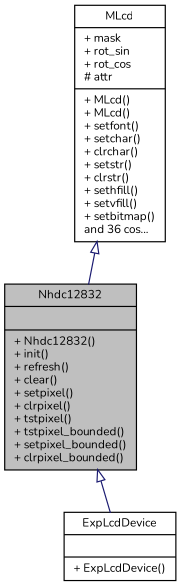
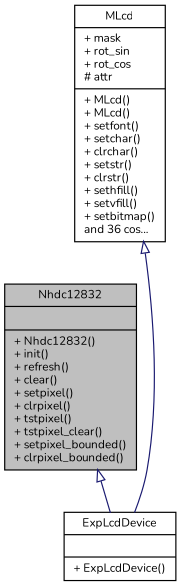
edge "Nhdc12832" -> "MLcd": now "ExpLcdDevice" -> "MLcd"
node "Nhdc12832": text "+ tstpixel_bounded()" -> "+ tstpixel_clear()"
